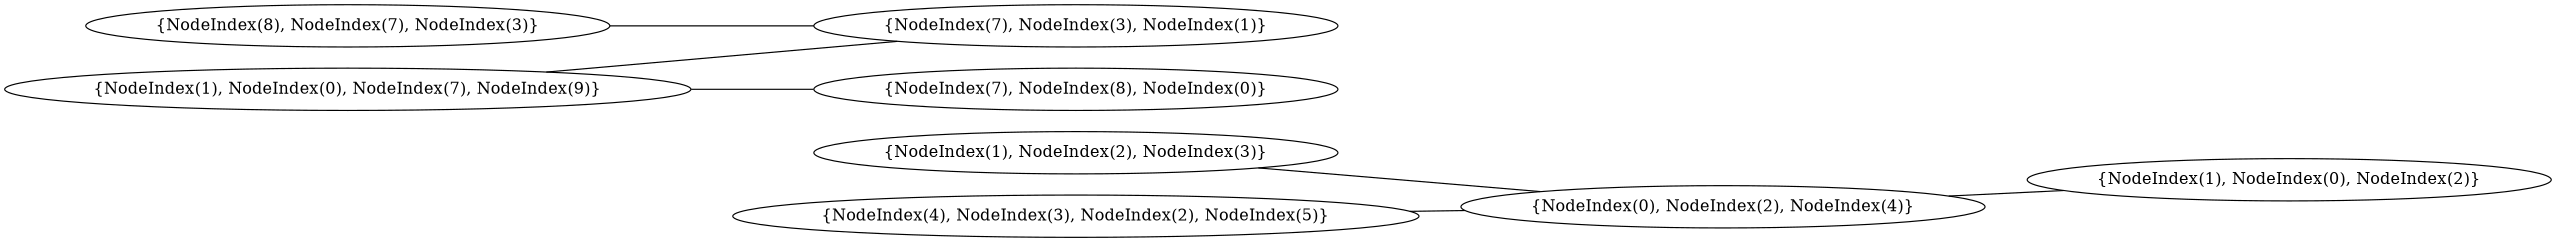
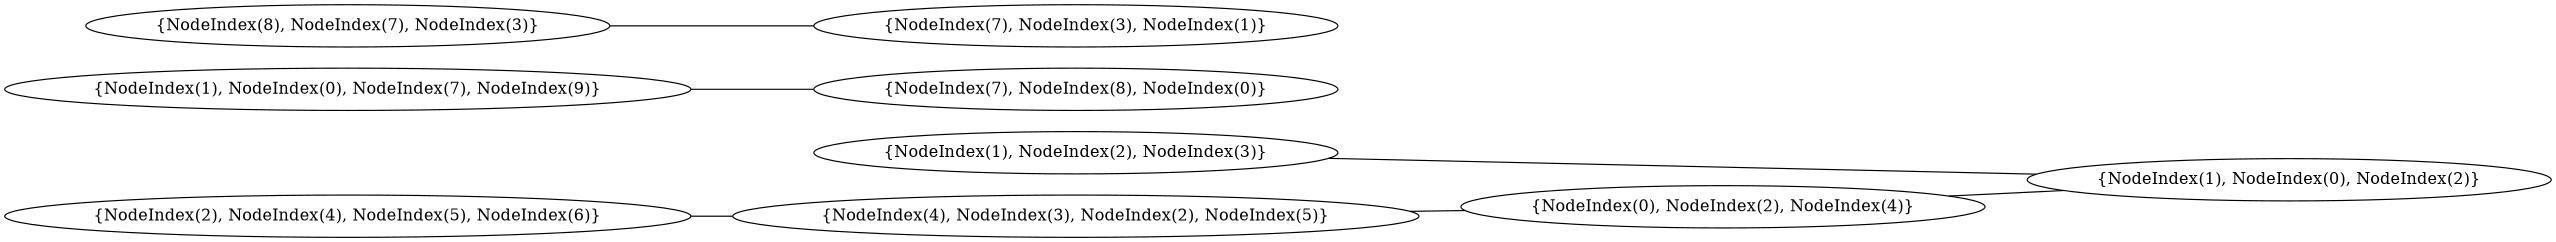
edge "{NodeIndex(7), NodeIndex(3), NodeIndex(1)}" -- "{NodeIndex(1), NodeIndex(0), NodeIndex(7), NodeIndex(9)}": removed
edge "{NodeIndex(1), NodeIndex(2), NodeIndex(3)}" -- "{NodeIndex(0), NodeIndex(2), NodeIndex(4)}": now "{NodeIndex(1), NodeIndex(2), NodeIndex(3)}" -- "{NodeIndex(1), NodeIndex(0), NodeIndex(2)}"
node "{NodeIndex(2), NodeIndex(4), NodeIndex(5), NodeIndex(6)}": added
